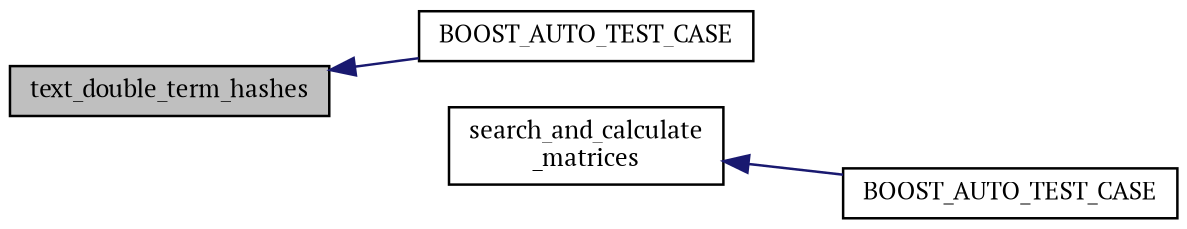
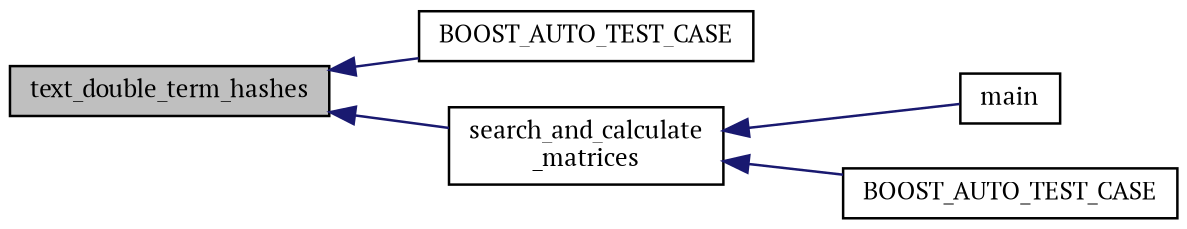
node "main": added
edge "search_and_calculate _matrices" -> "text_double_term_hashes": added
